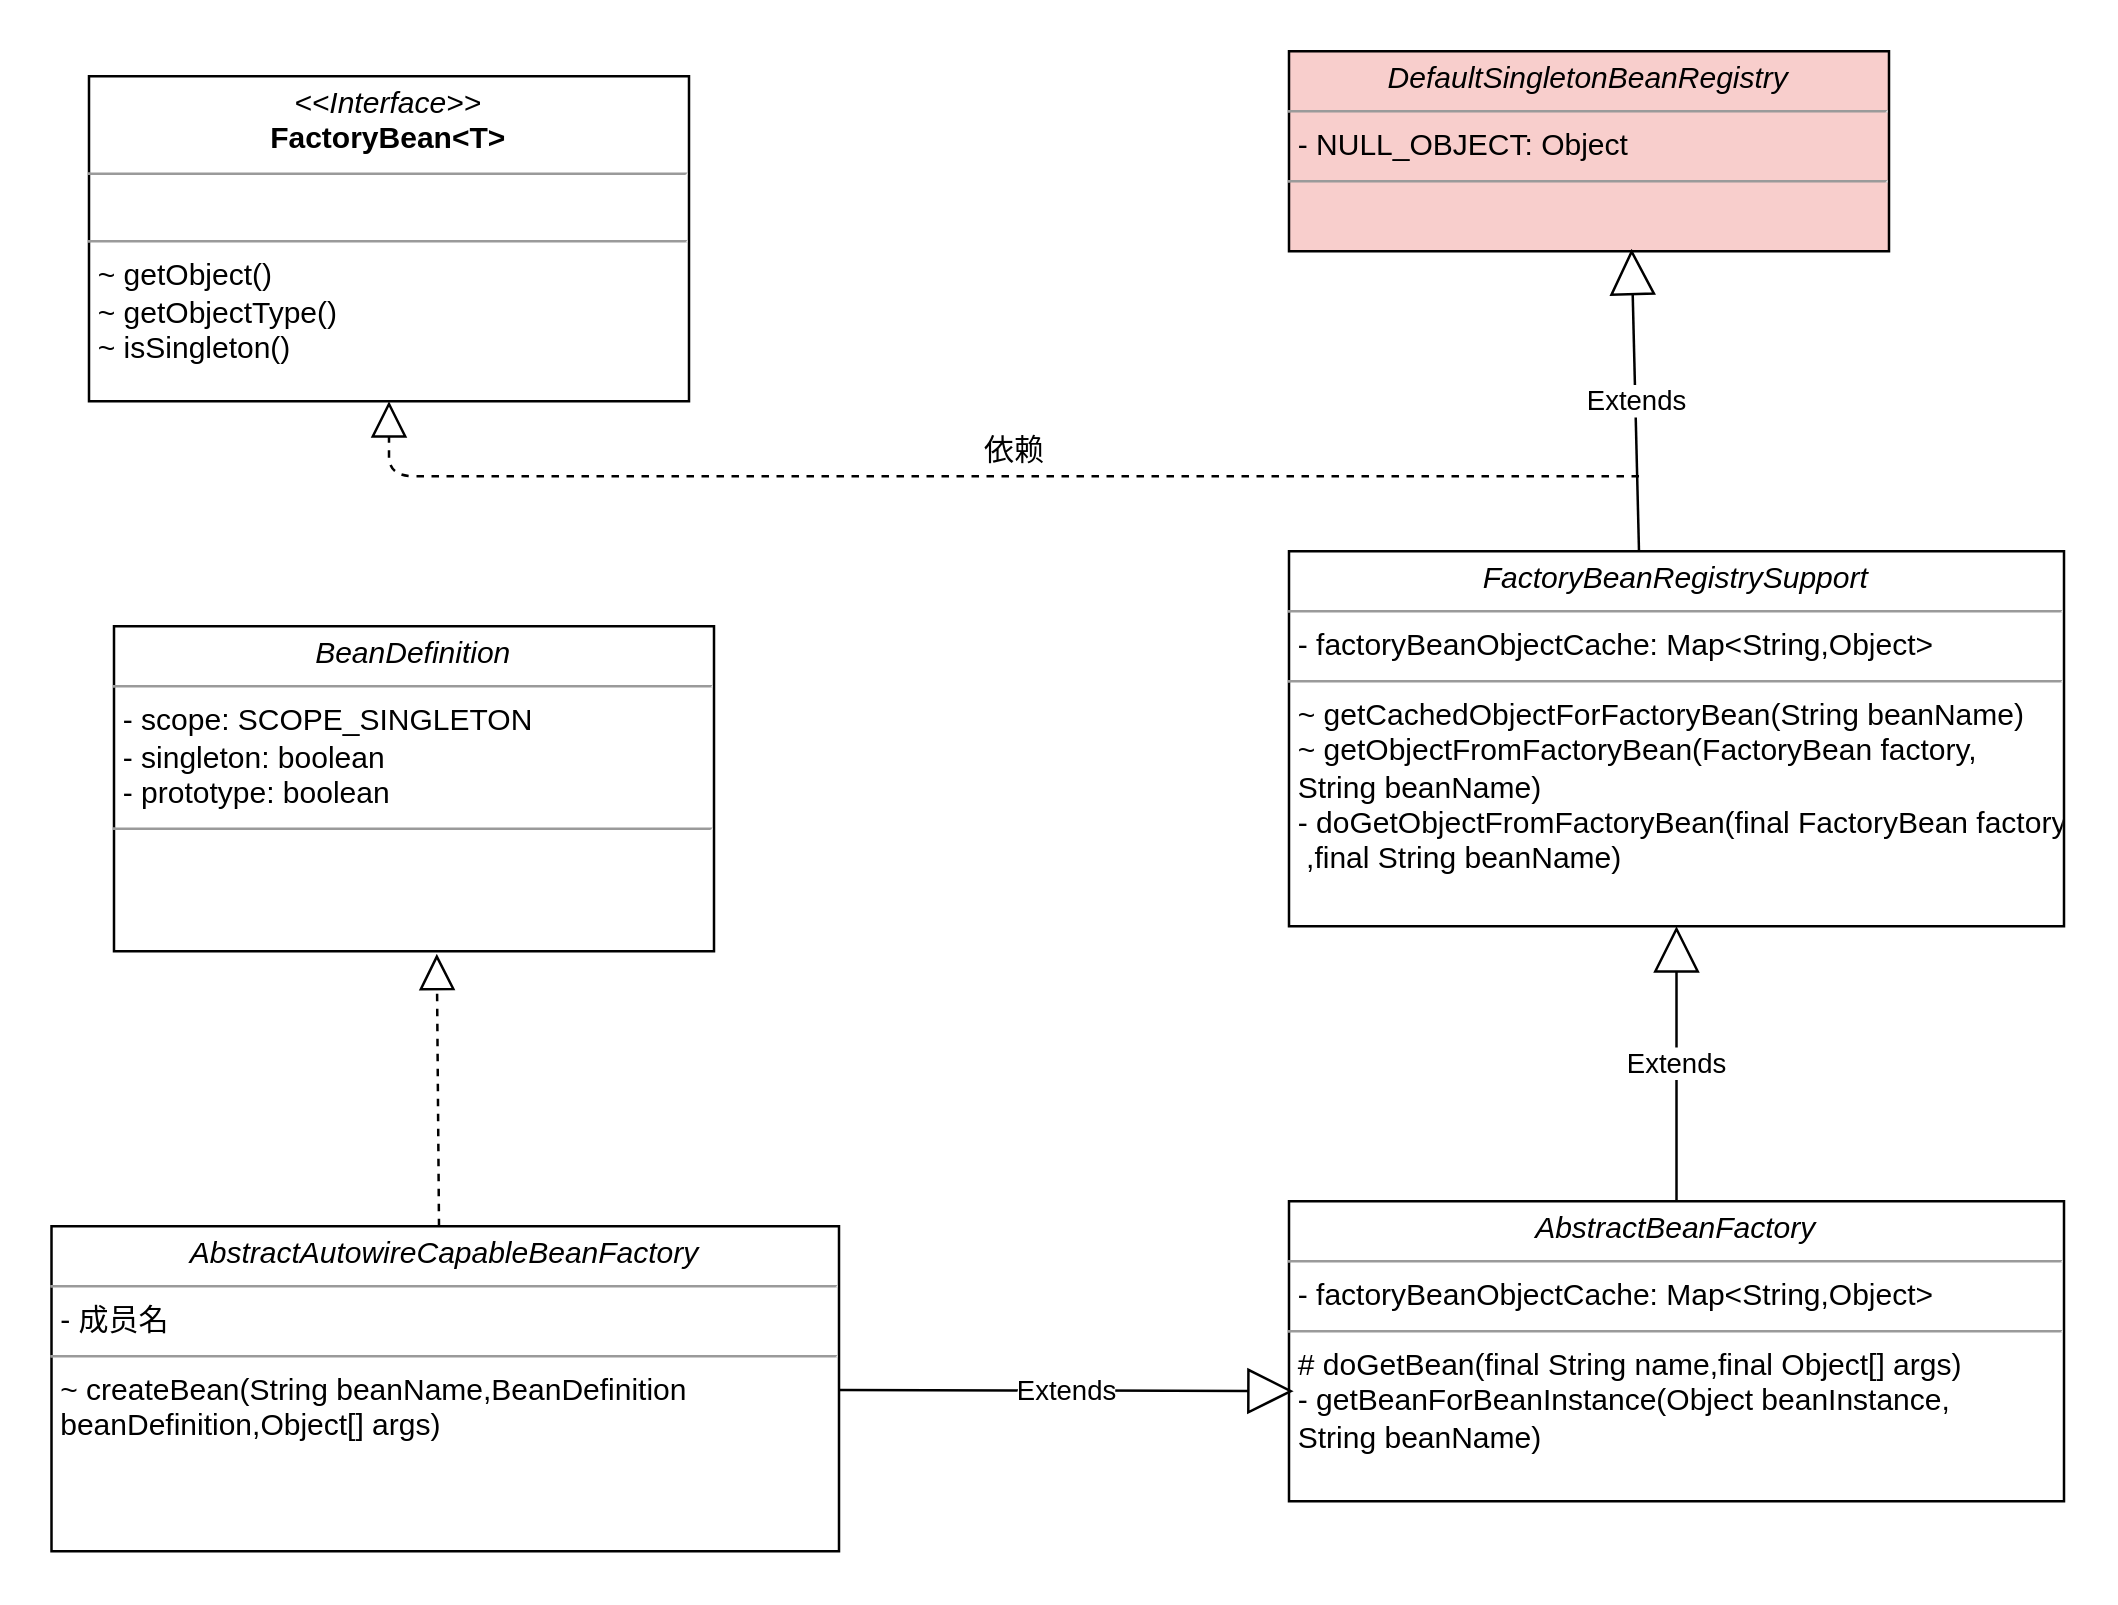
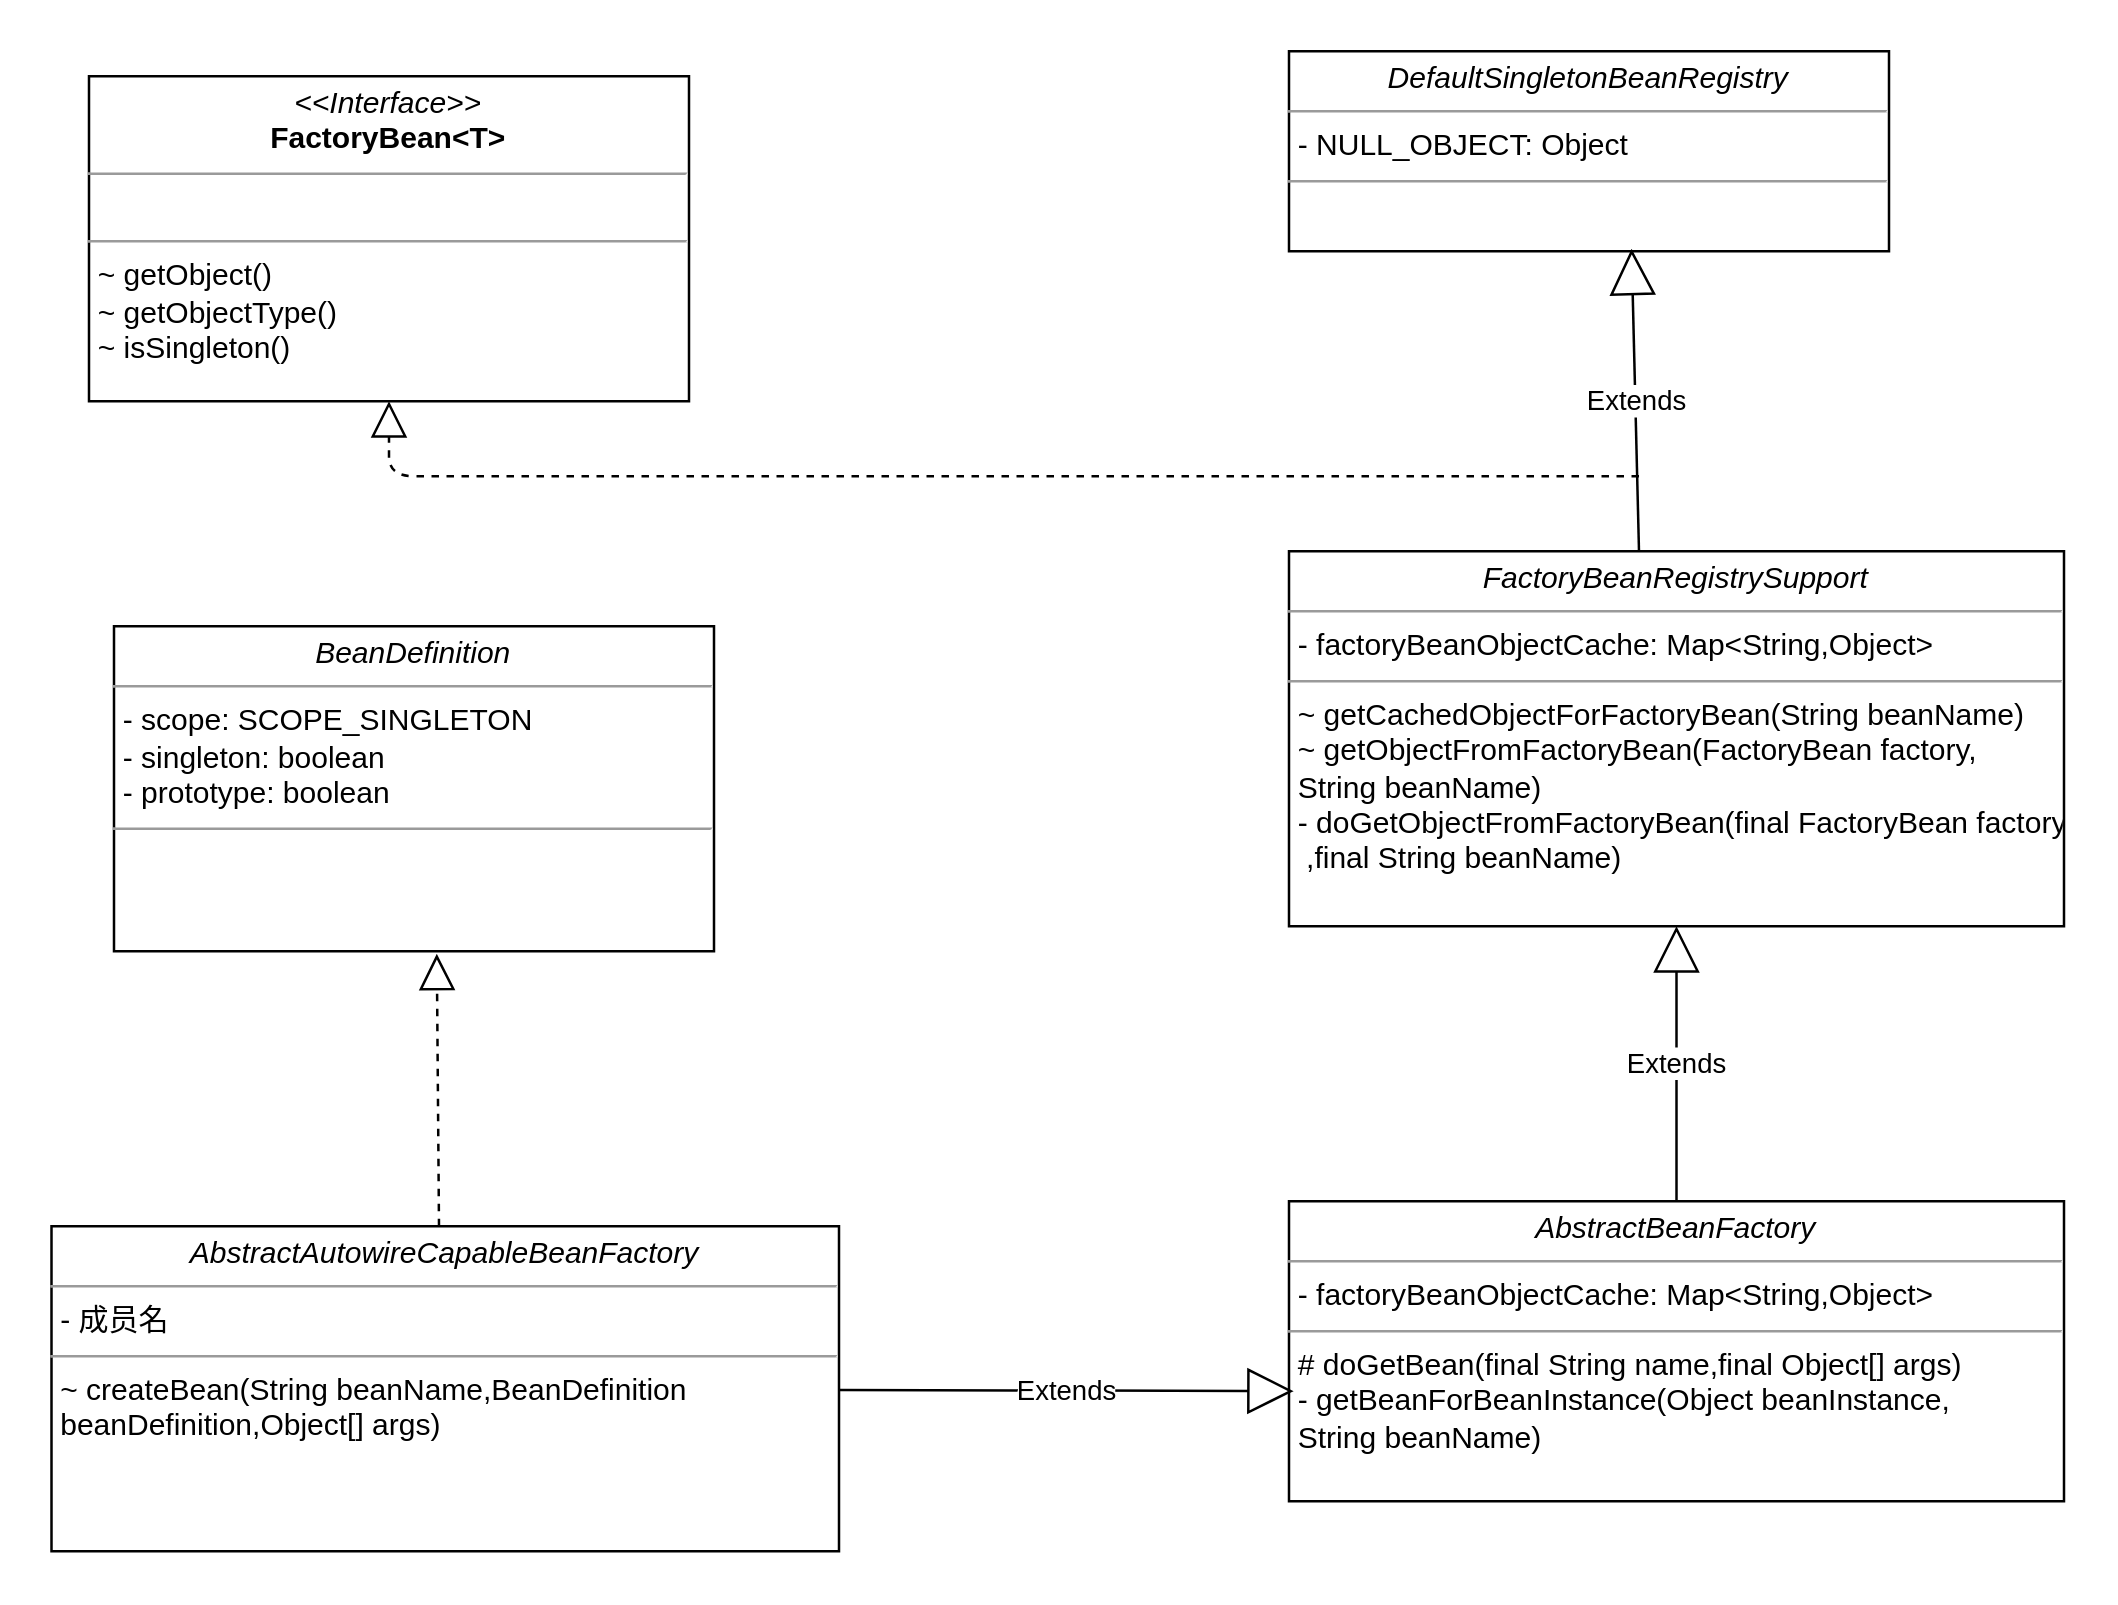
node "DefaultSingletonBeanRegistry - NULL_OBJECT: Object": fillcolor #f8cecc -> #ffffff
node "依赖": removed
